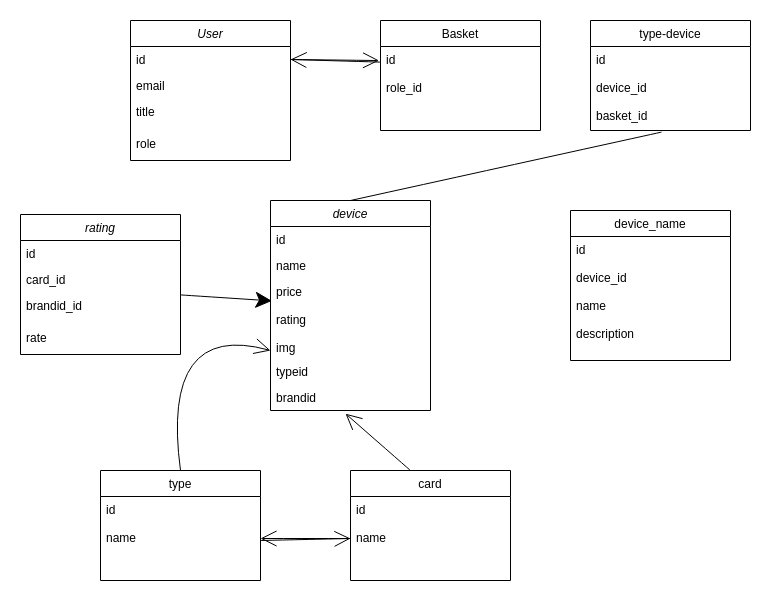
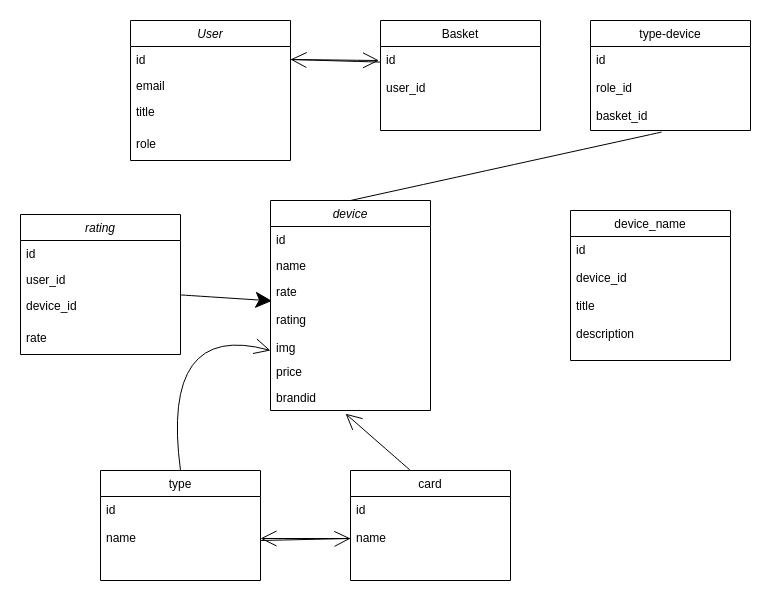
node "id role_id": label "id role_id" -> "id user_id"
node "id device_id basket_id": label "id device_id basket_id" -> "id role_id basket_id"
node "id device_id name description": label "id device_id name description" -> "id device_id title description"
node "card_id": label "card_id" -> "user_id"
node "price rating img": label "price rating img" -> "rate rating img"
node "brandid_id": label "brandid_id" -> "device_id"
node "typeid": label "typeid" -> "price"
